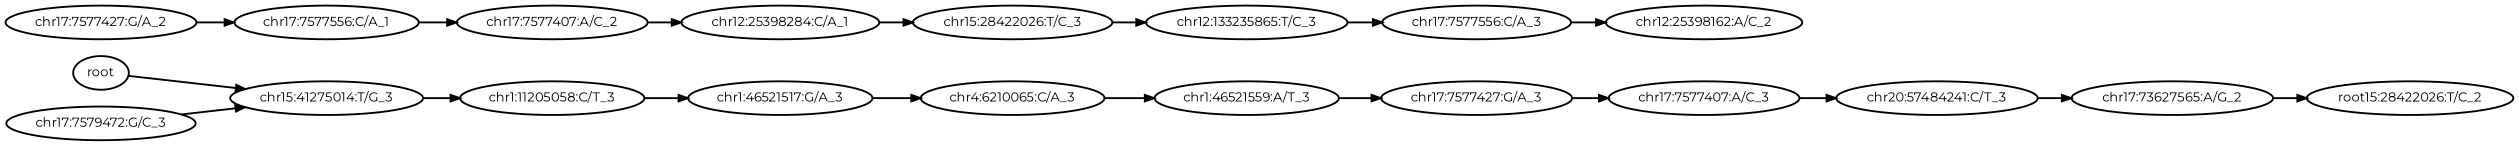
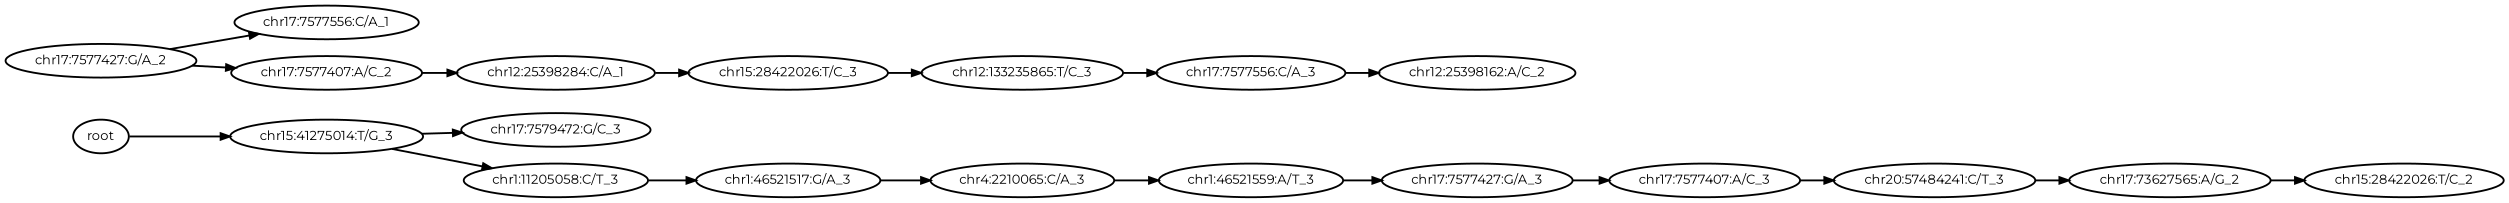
edge "chr17:7577556:C/A_1" -> "chr17:7577407:A/C_2": now "chr17:7577427:G/A_2" -> "chr17:7577407:A/C_2"
node "chr4:6210065:C/A_3": label "chr4:6210065:C/A_3" -> "chr4:2210065:C/A_3"
node "root15:28422026:T/C_2": label "root15:28422026:T/C_2" -> "chr15:28422026:T/C_2"
edge "chr17:7579472:G/C_3" -> "chr15:41275014:T/G_3": reversed
